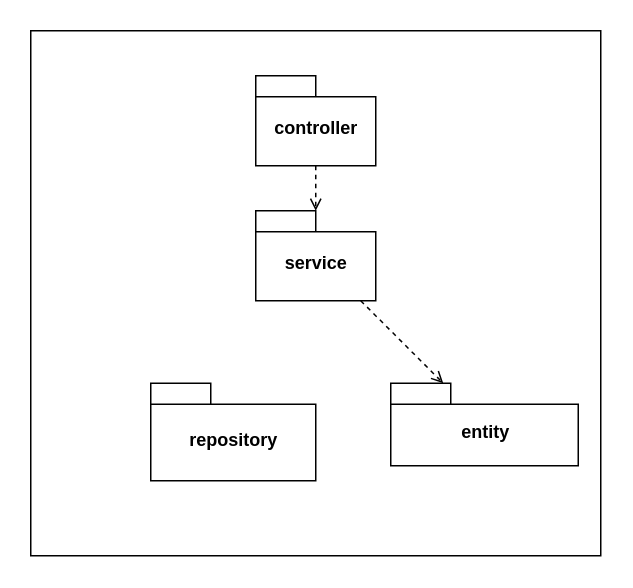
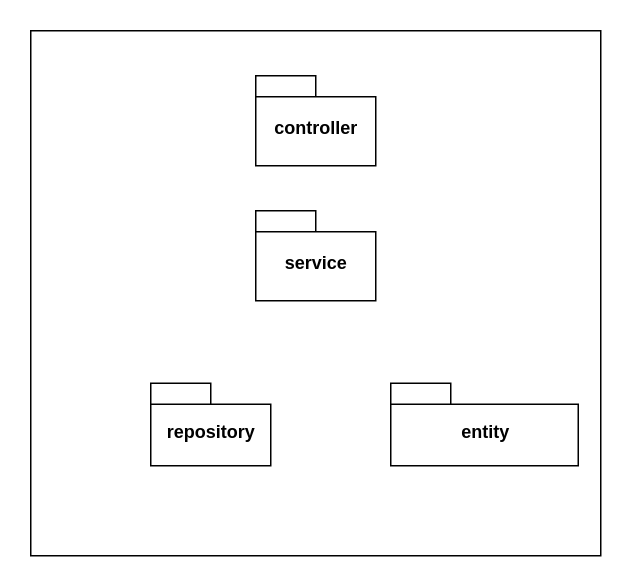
edge "controller" -> "service": removed
edge "service" -> "entity": removed
node "repository": size 165x98 -> 120x83
